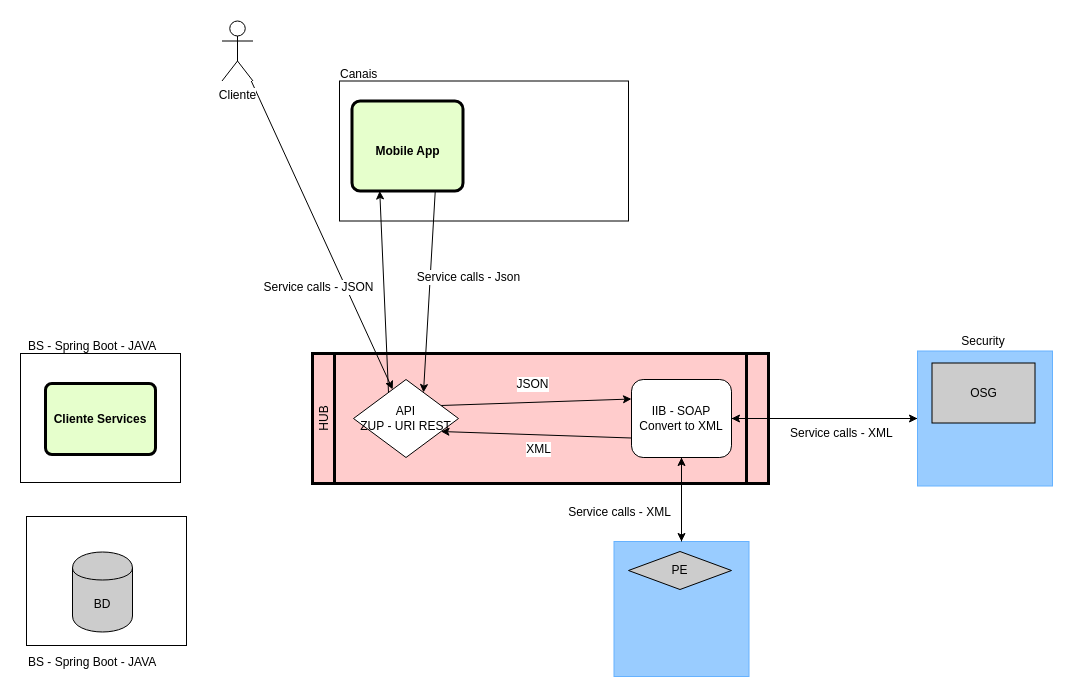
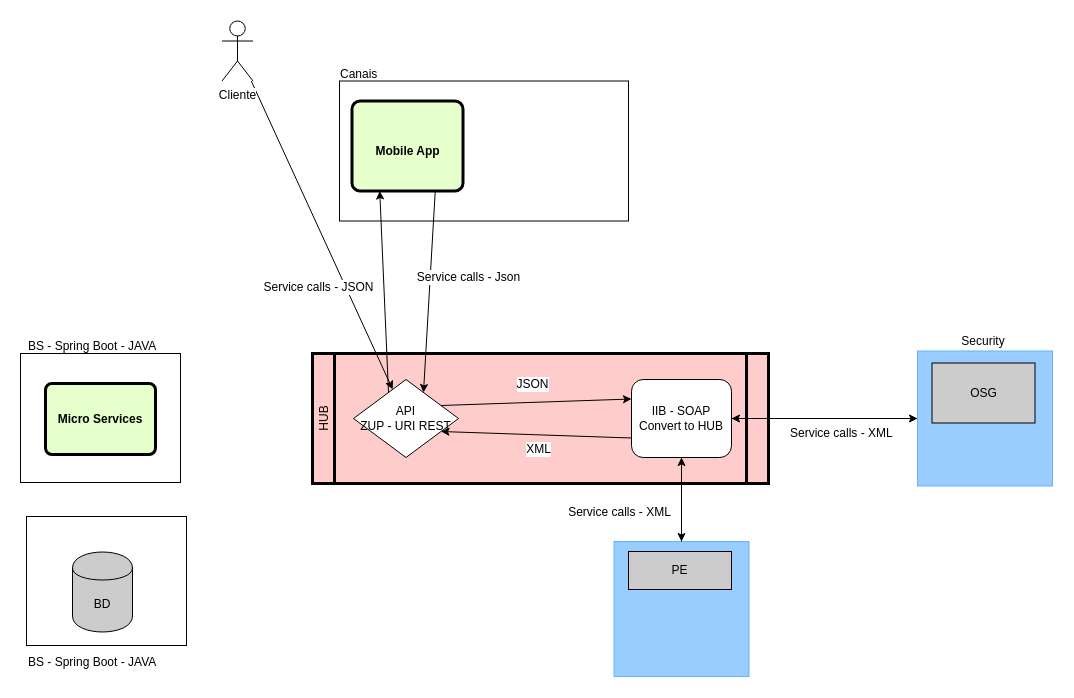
node "Cliente Services": label "Cliente Services" -> "Micro Services"
node "IIB - SOAP Convert to XML": label "IIB - SOAP Convert to XML" -> "IIB - SOAP Convert to HUB"
node "PE": shape diamond -> rectangle
